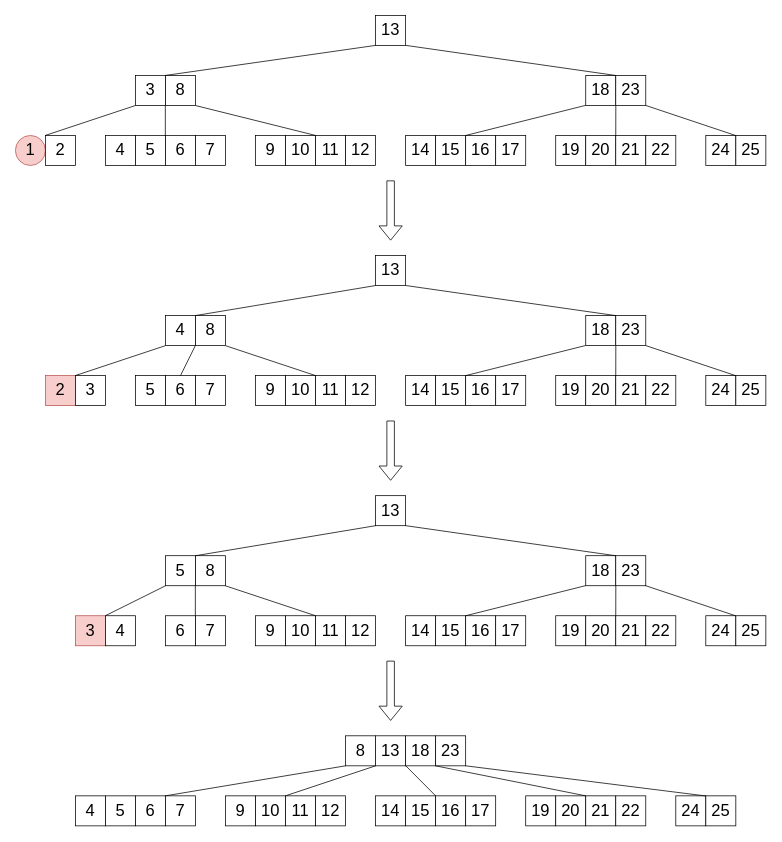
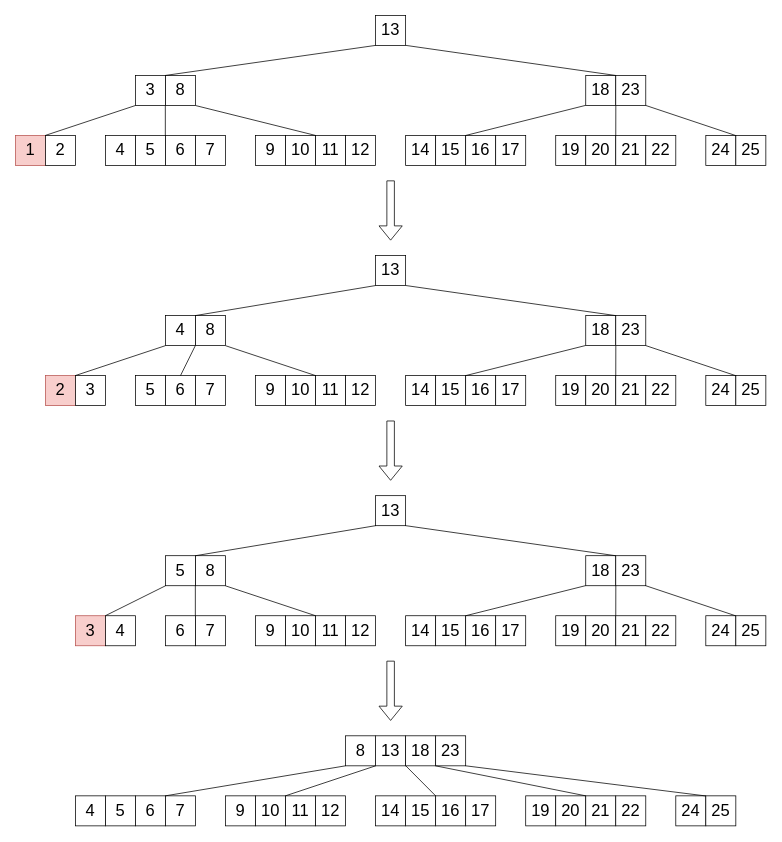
node "1": shape ellipse -> rectangle
